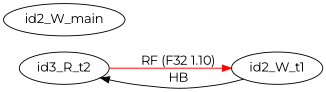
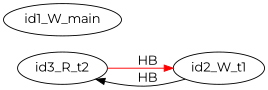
node "id2_W_main": label "id2_W_main" -> "id1_W_main"
edge "id3_R_t2" -> "id2_W_t1": label "RF (F32 1.10)" -> "HB"
